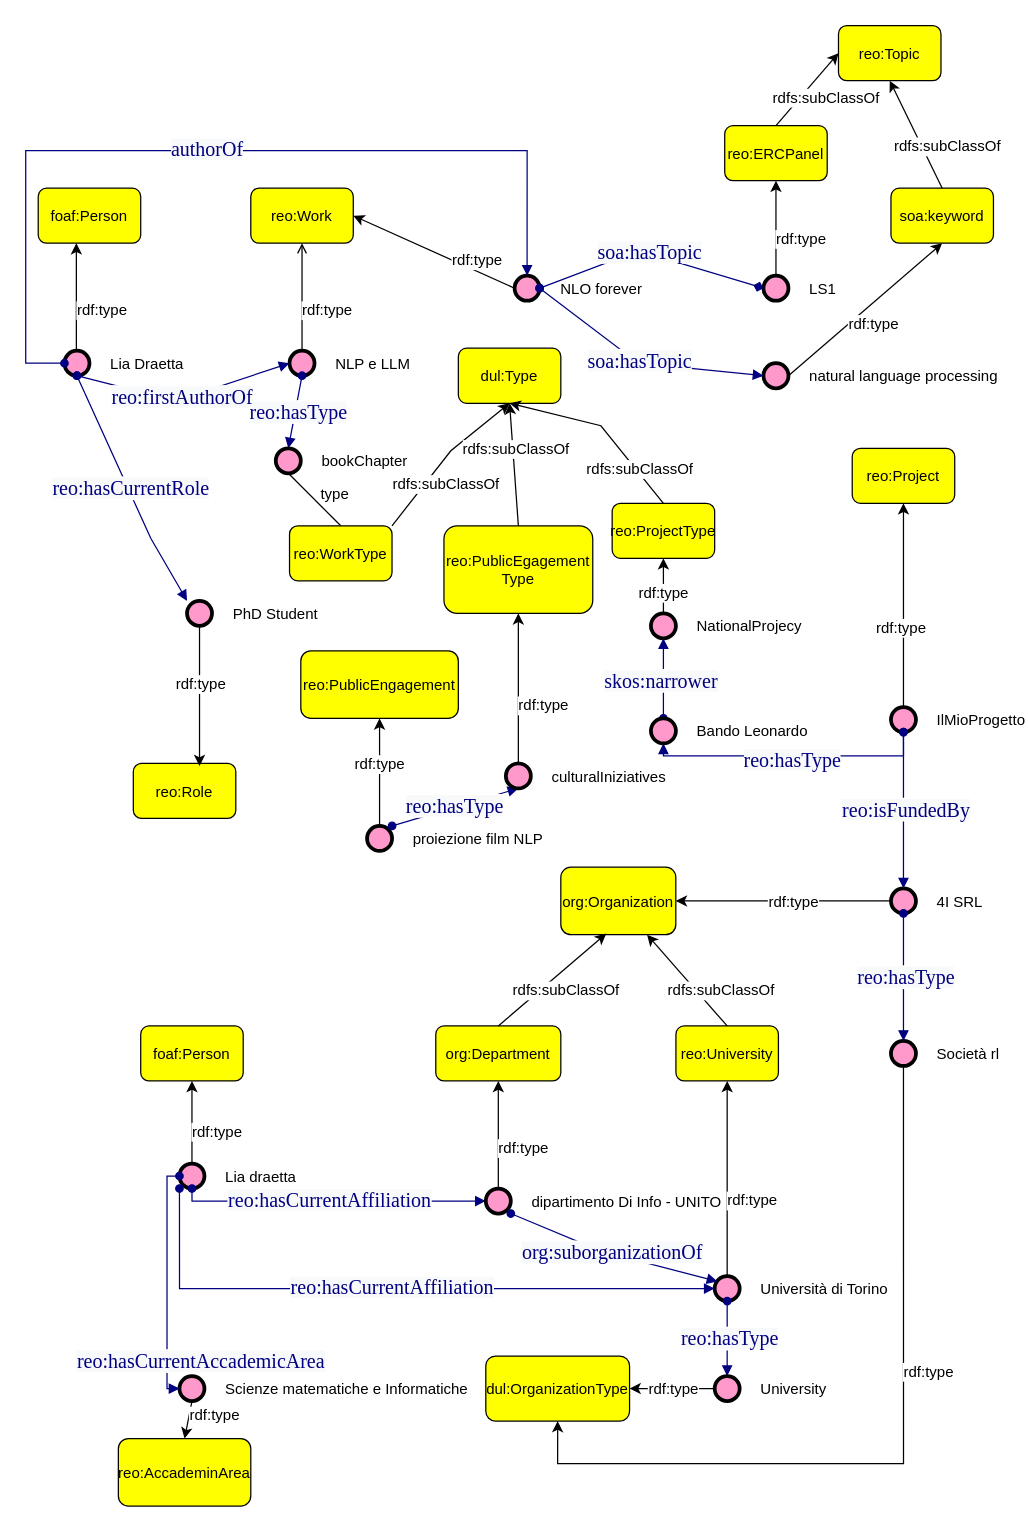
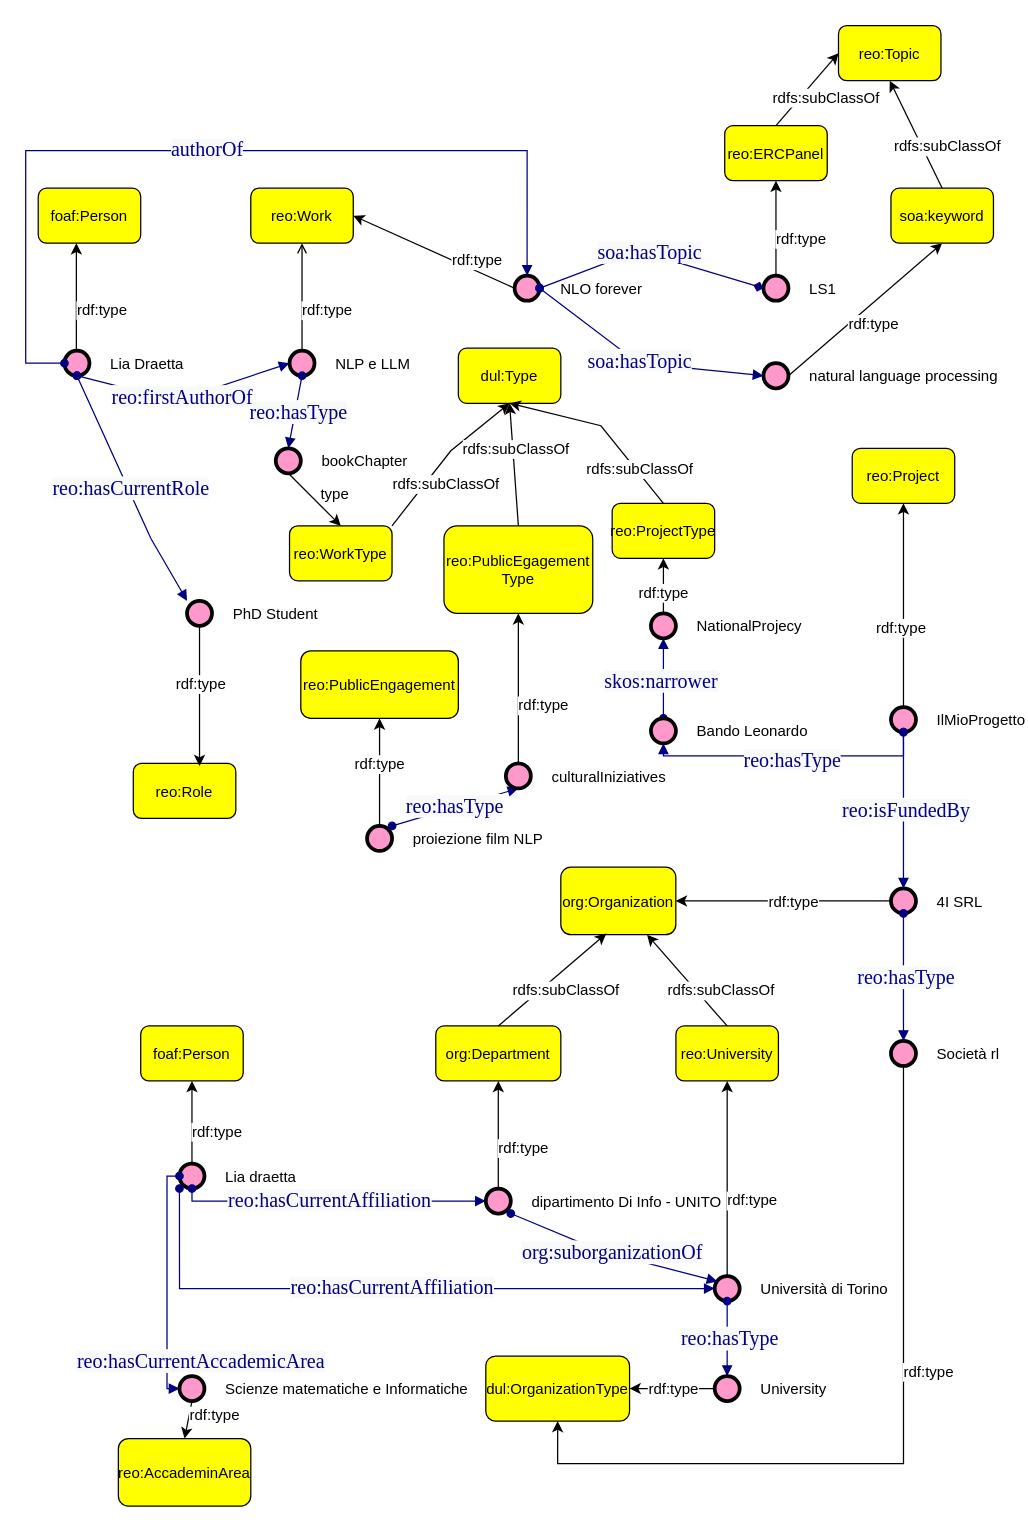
edge "bookChapter" -- "reo:WorkType": arrowhead none -> classic
